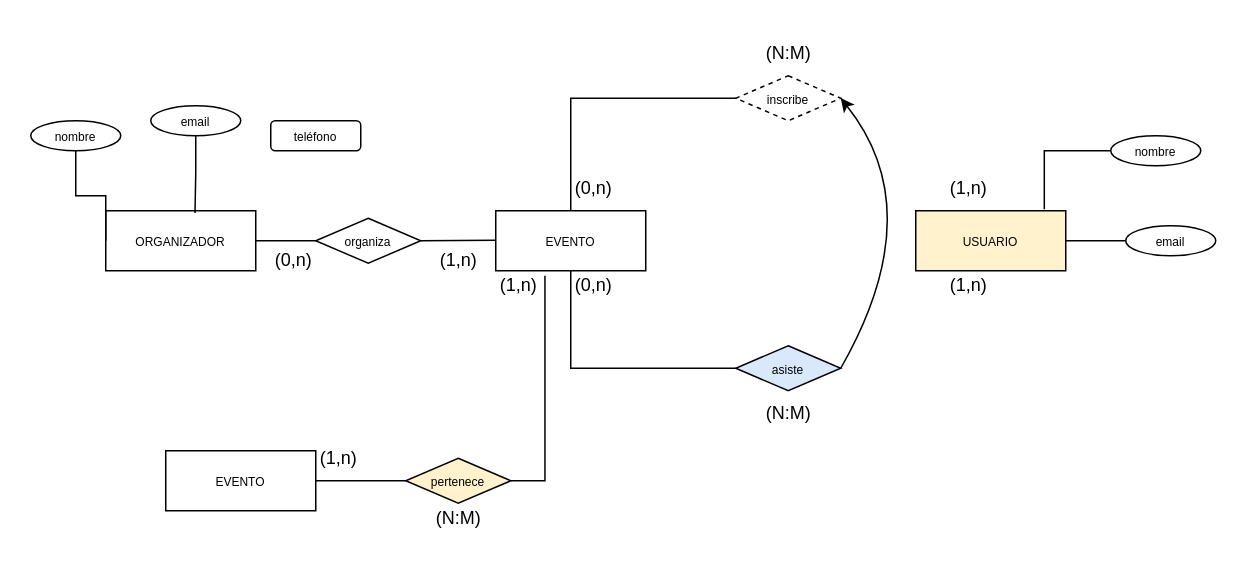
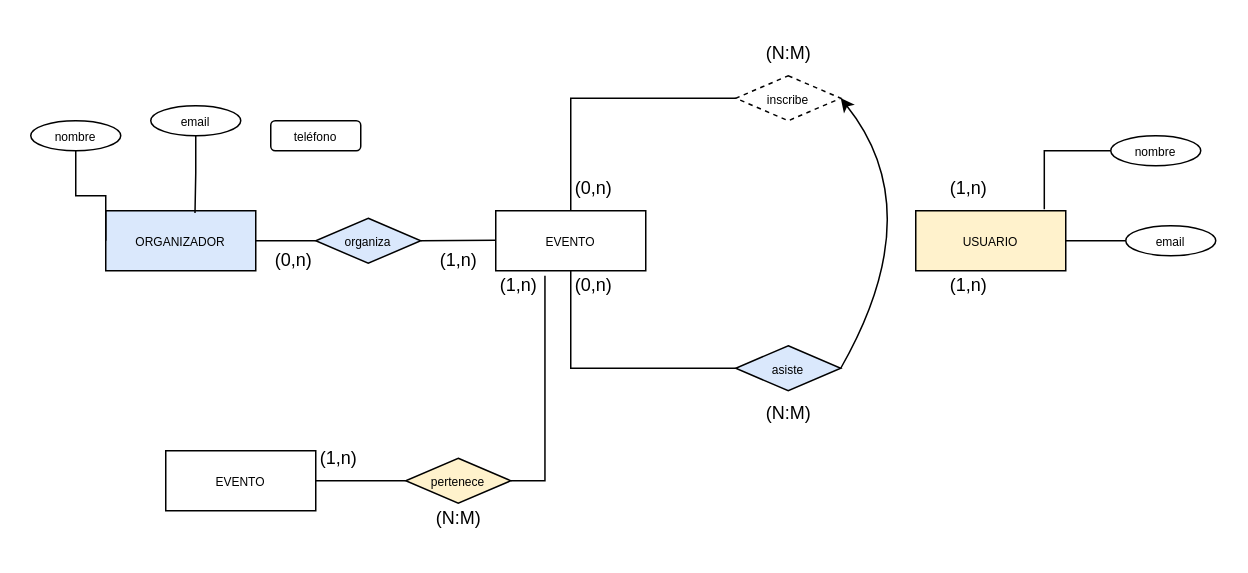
node "ORGANIZADOR": fillcolor #ffffff -> #dae8fc
node "organiza": fillcolor #ffffff -> #dae8fc
